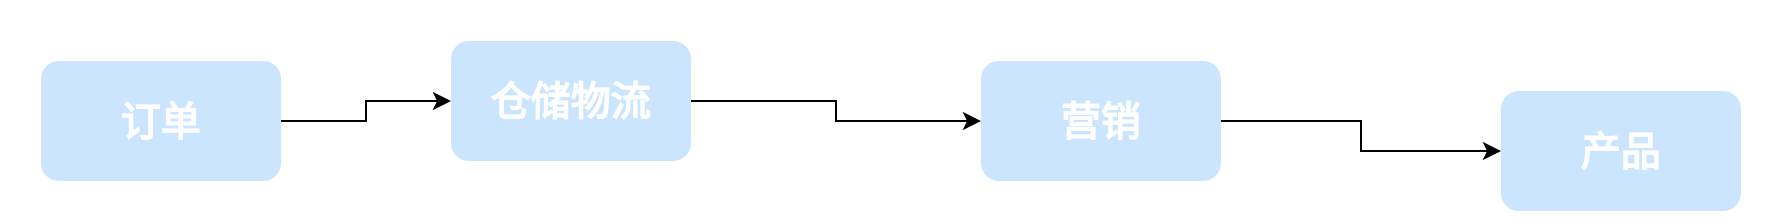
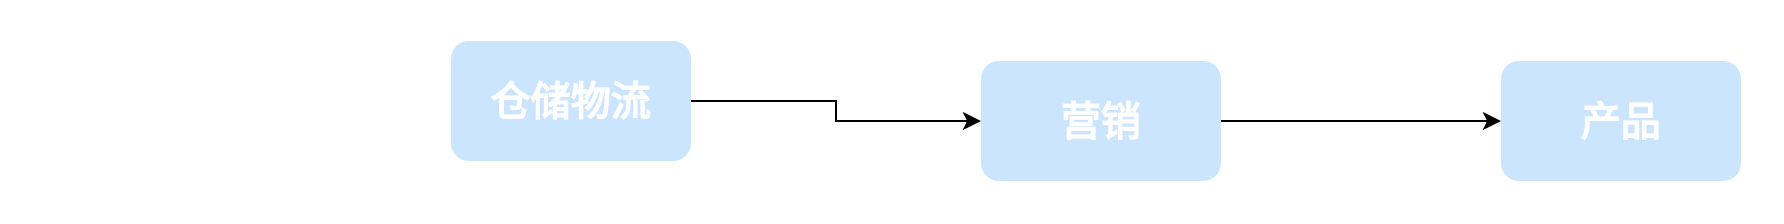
edge "订单" -> "仓储物流": removed
node "订单": removed
node "产品": moved (1621, 151) -> (1621, 121)
